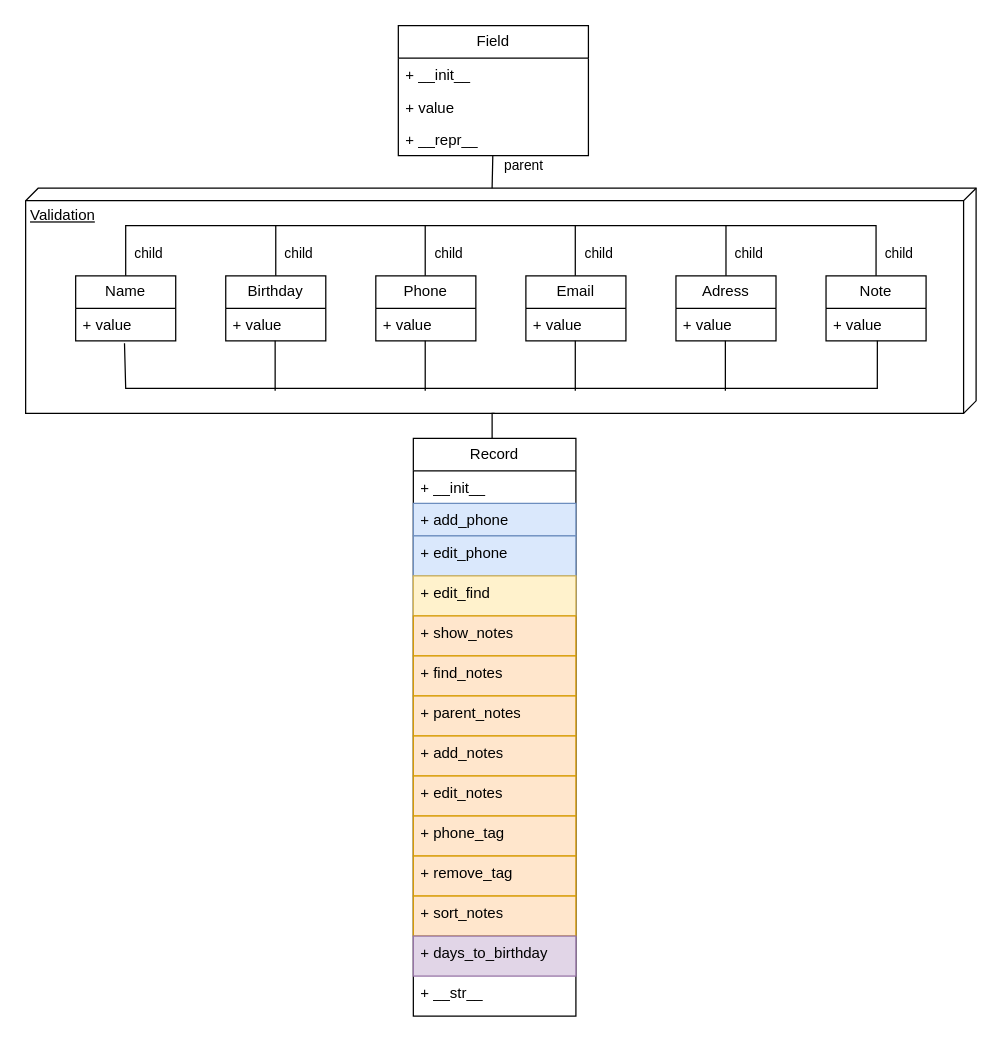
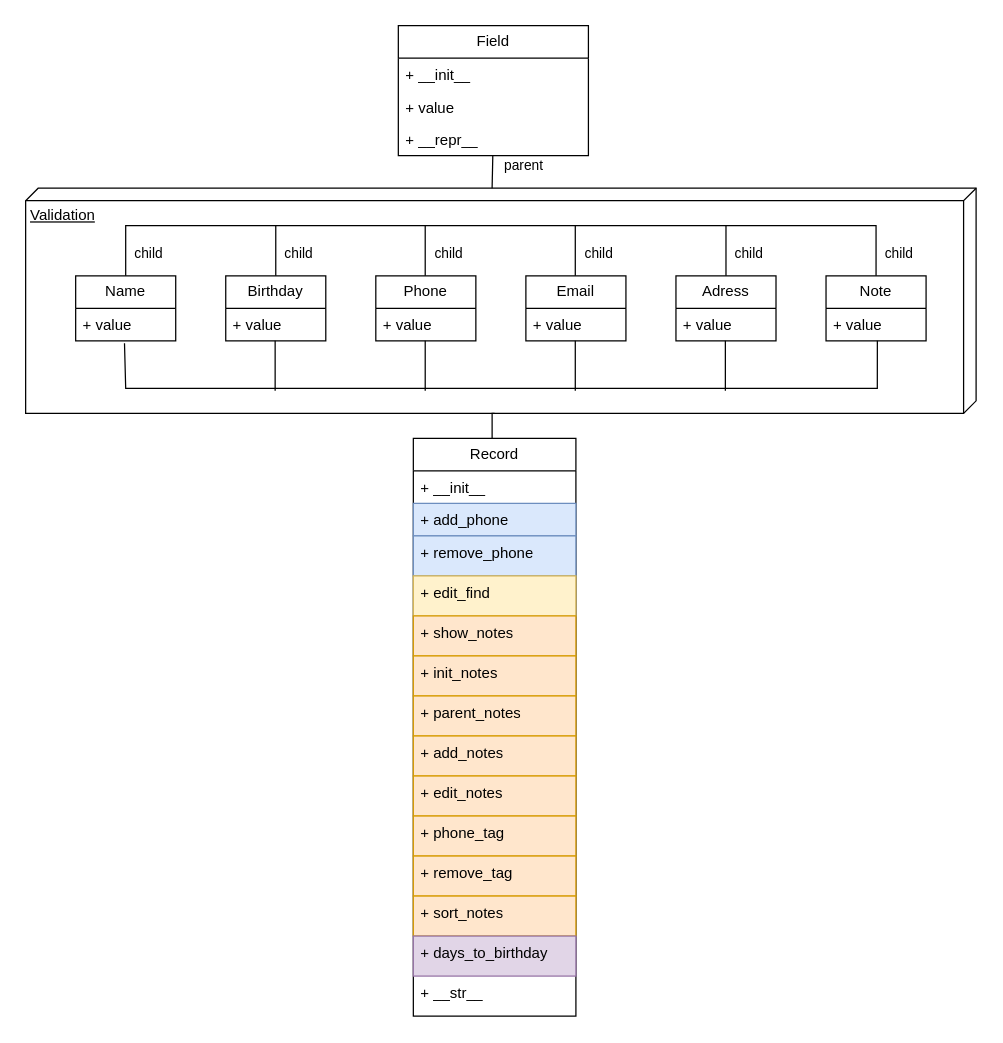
node "+ edit_phone": label "+ edit_phone" -> "+ remove_phone"
node "+ find_notes": label "+ find_notes" -> "+ init_notes"
